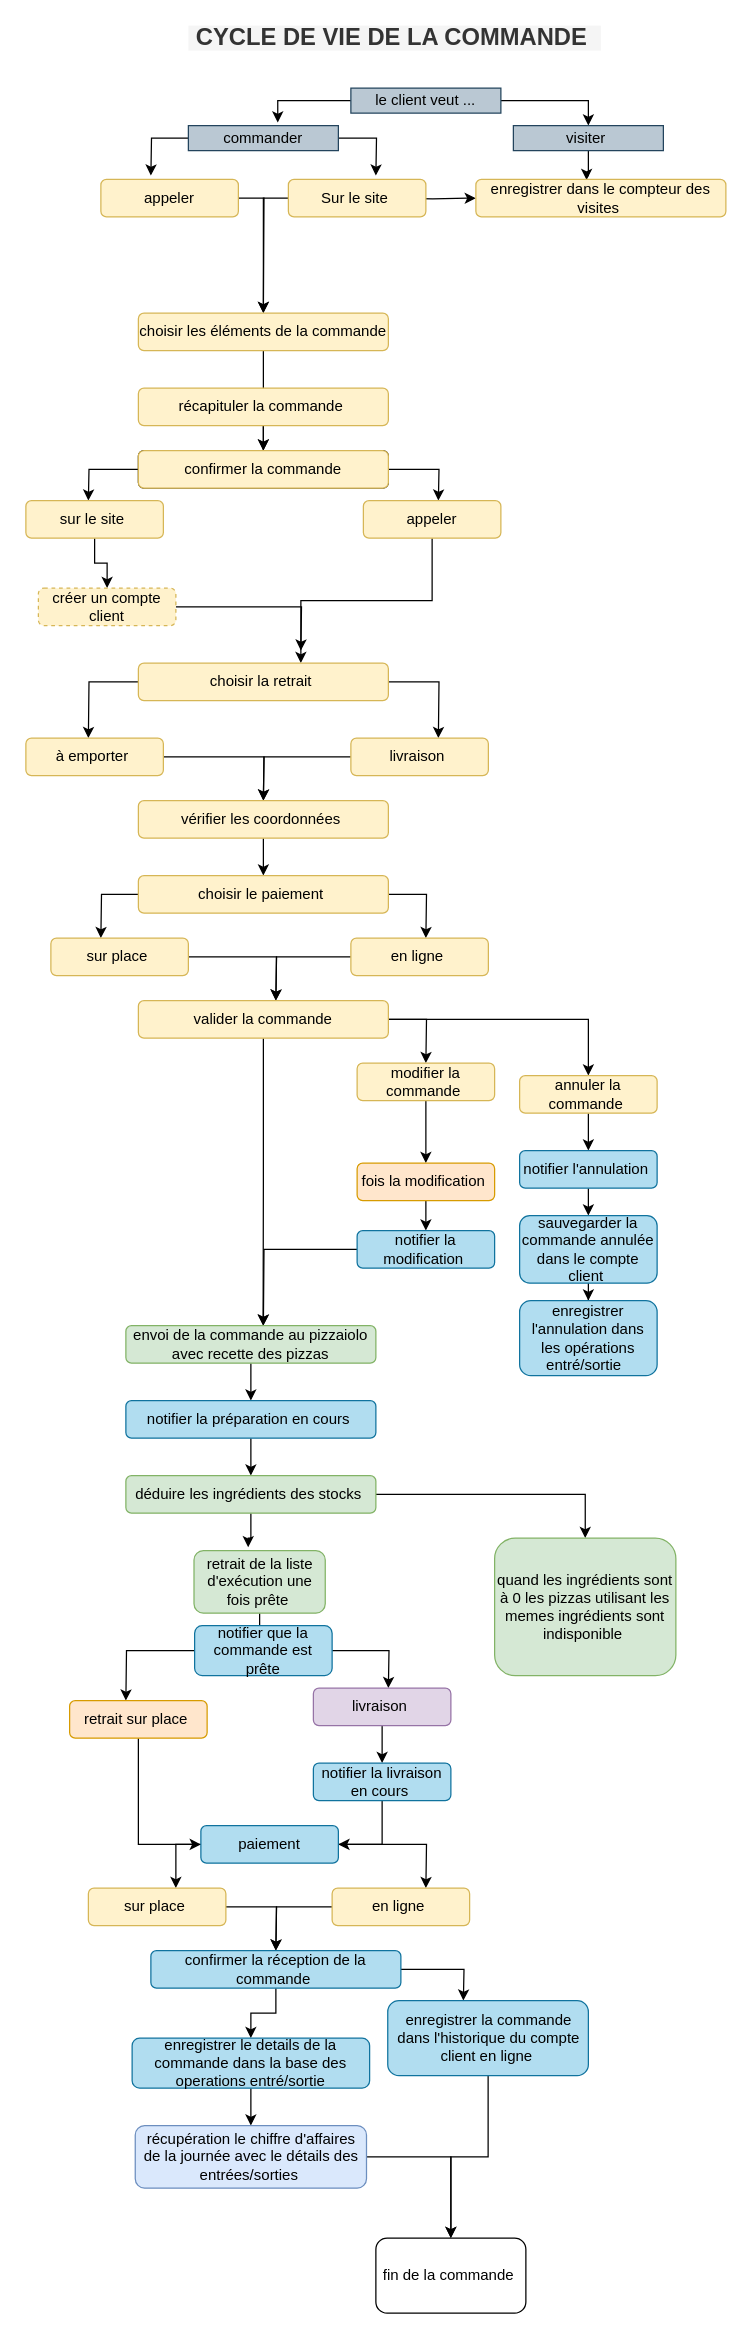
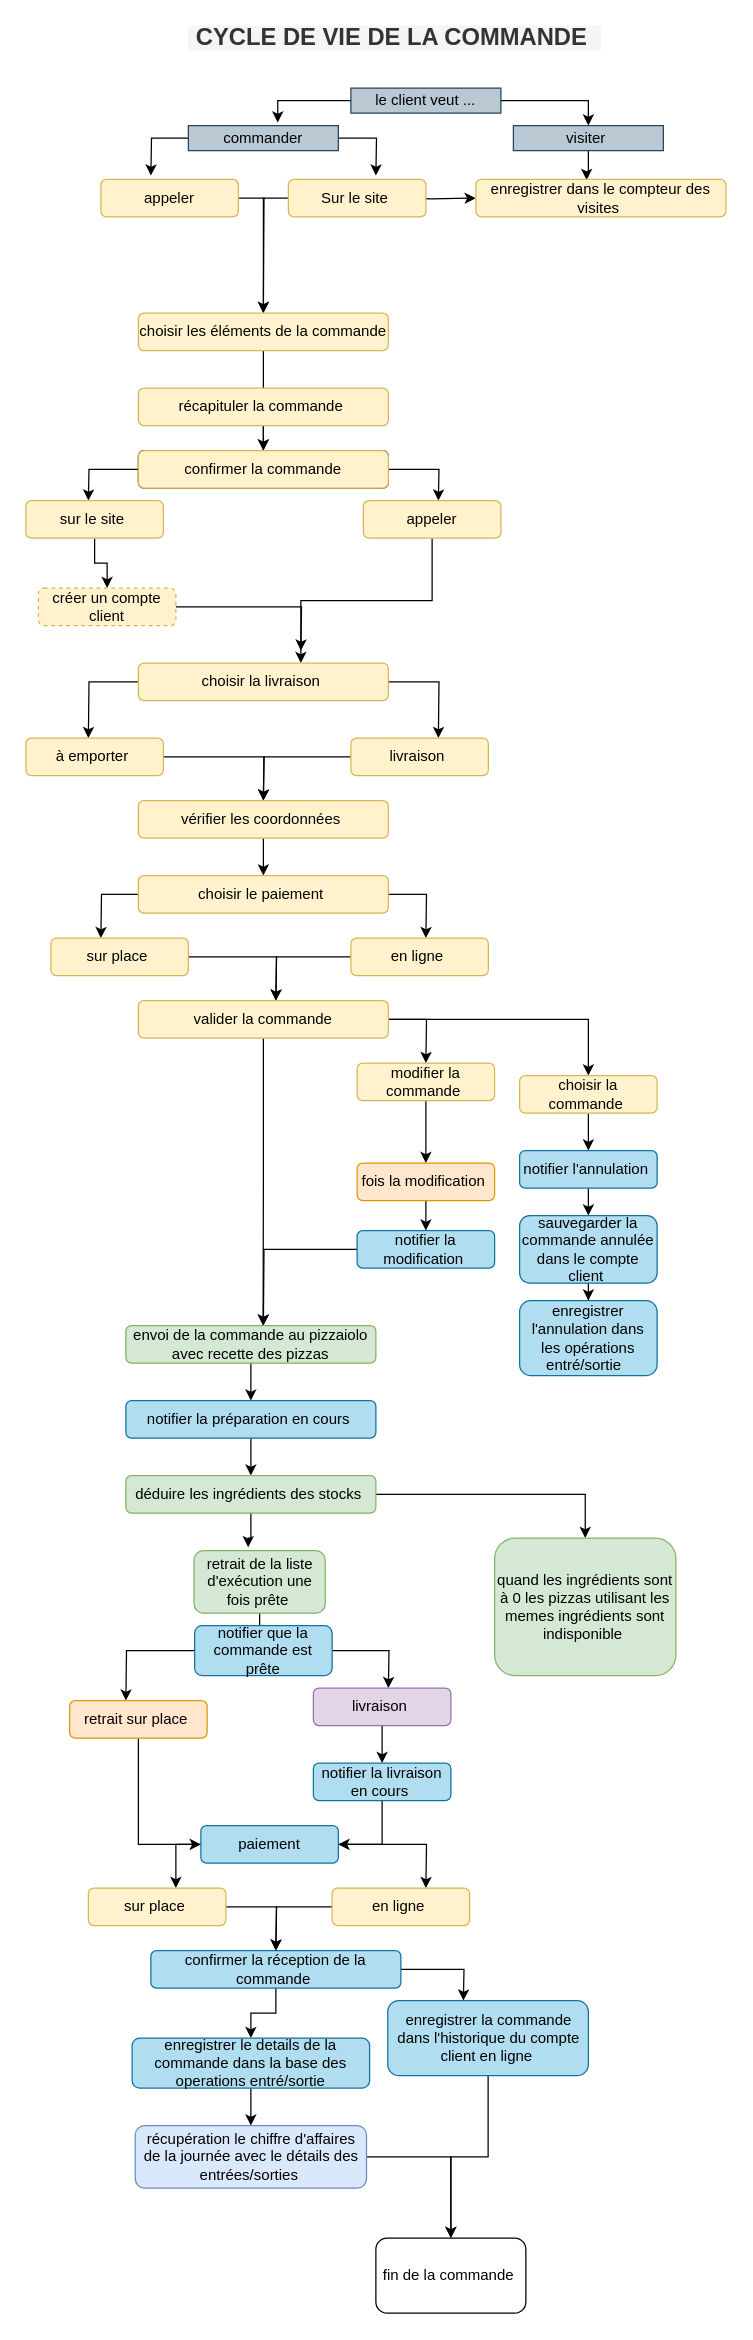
node "choisir la retrait": label "choisir la retrait" -> "choisir la livraison"
node "annuler la commande": label "annuler la commande" -> "choisir la commande"
